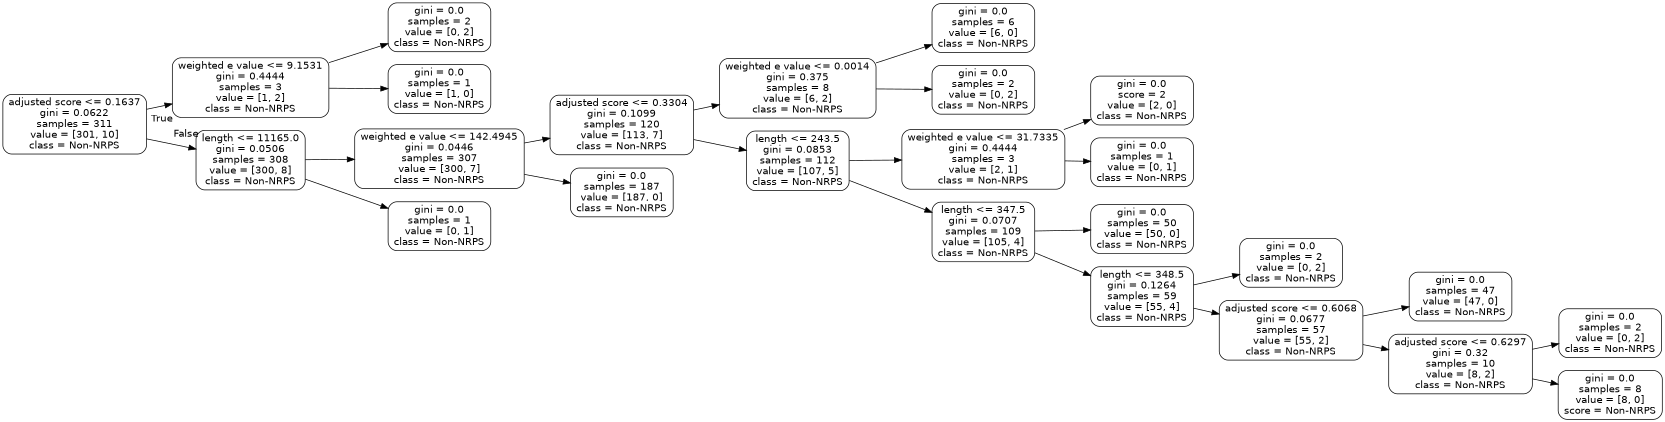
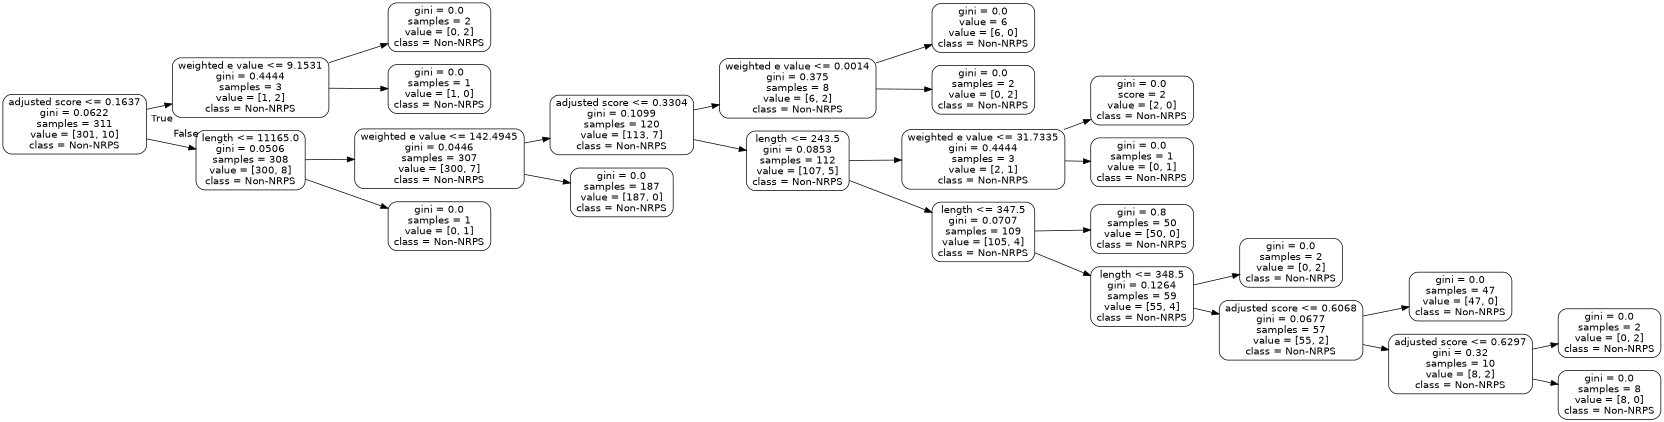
node "gini = 0.0 samples = 6 value = [6, 0] class = Non-NRPS": label "gini = 0.0 samples = 6 value = [6, 0] class = Non-NRPS" -> "gini = 0.0 value = 6 value = [6, 0] class = Non-NRPS"
node "gini = 0.0 samples = 50 value = [50, 0] class = Non-NRPS": label "gini = 0.0 samples = 50 value = [50, 0] class = Non-NRPS" -> "gini = 0.8 samples = 50 value = [50, 0] class = Non-NRPS"
node "gini = 0.0 samples = 8 value = [8, 0] score = Non-NRPS": label "gini = 0.0 samples = 8 value = [8, 0] score = Non-NRPS" -> "gini = 0.0 samples = 8 value = [8, 0] class = Non-NRPS"
